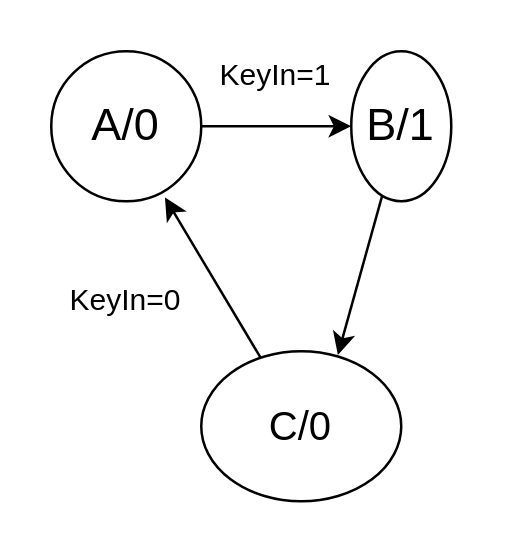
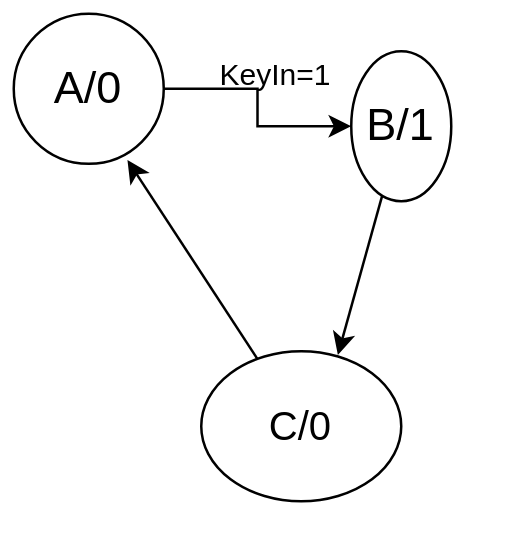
node "A/0": moved (126, 126) -> (89, 89)
node "KeyIn=0": removed
